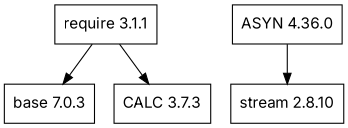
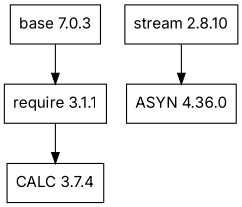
edge "ASYN 4.36.0" -> "stream 2.8.10": reversed
edge "require 3.1.1" -> "base 7.0.3": reversed
node "CALC 3.7.3": label "CALC 3.7.3" -> "CALC 3.7.4"
